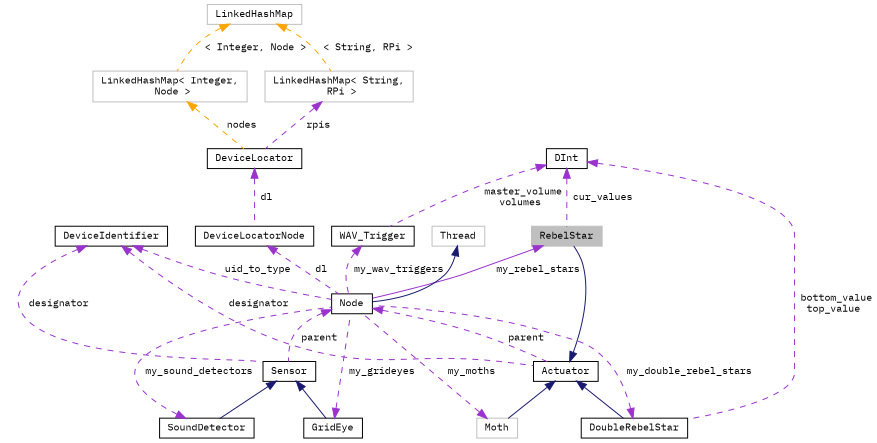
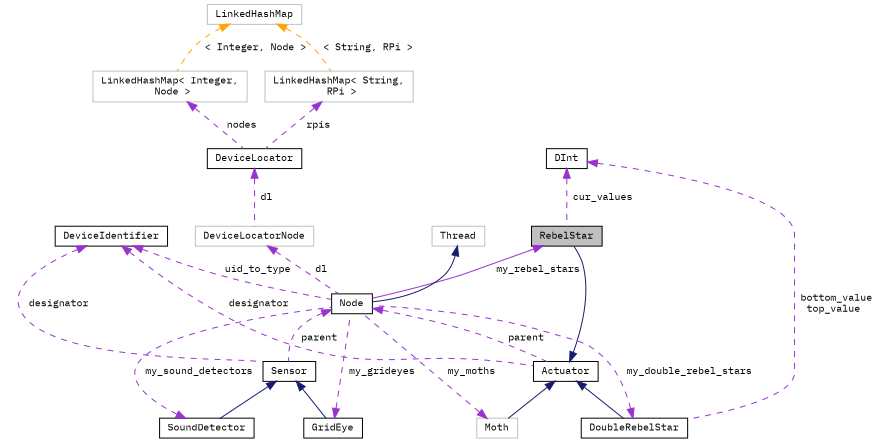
edge "DeviceLocator" -> "LinkedHashMap< Integer, Node >": color orange -> darkorchid3
node "DeviceLocatorNode": color black -> grey75
node "WAV_Trigger": removed
node "RebelStar": color grey75 -> black
